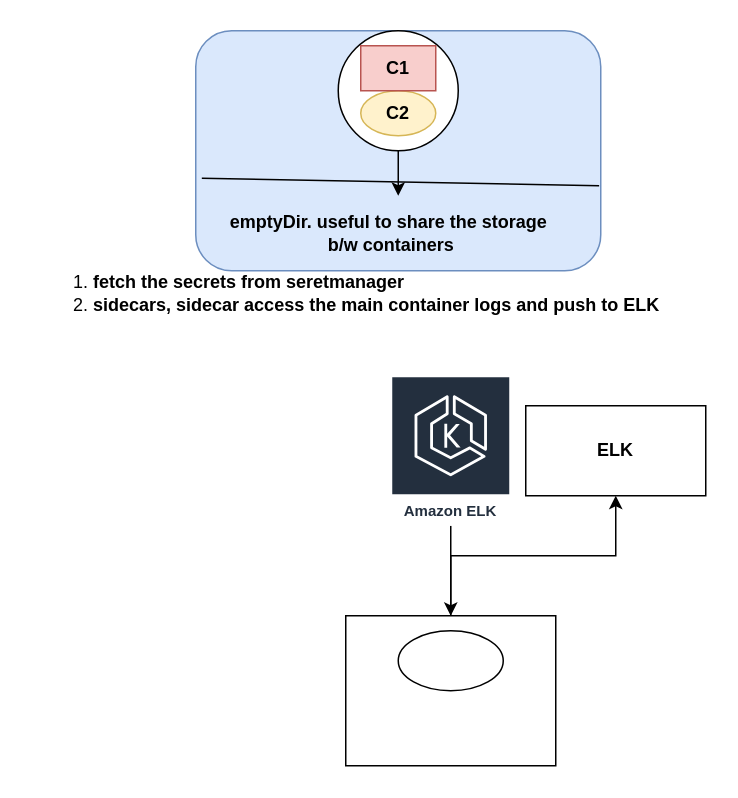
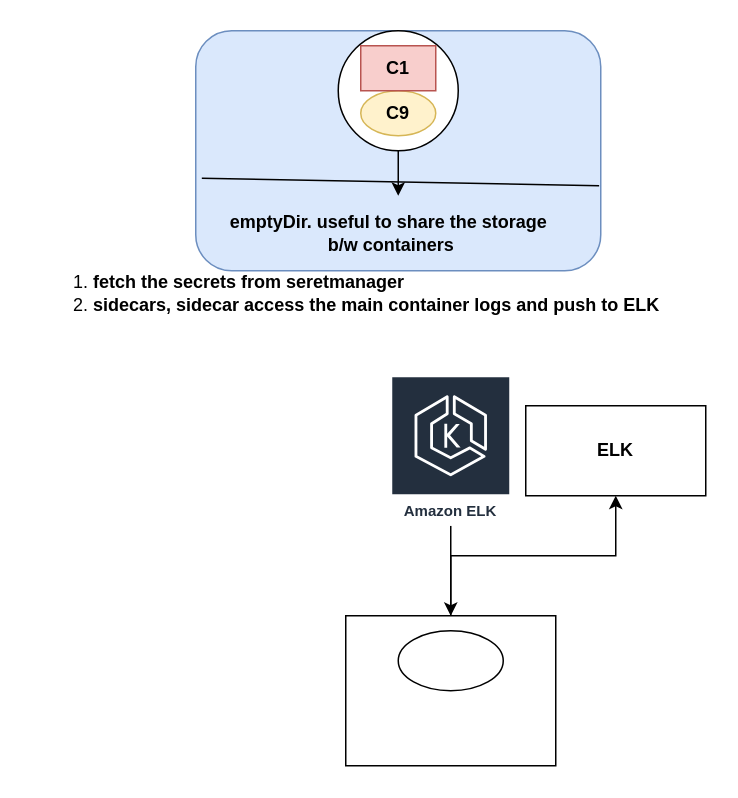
node "C2": label "C2" -> "C9"
